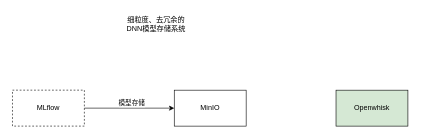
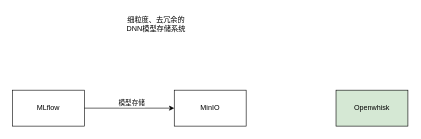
node "MLflow": style dashed -> solid
